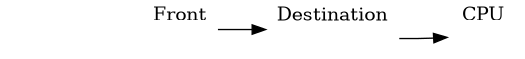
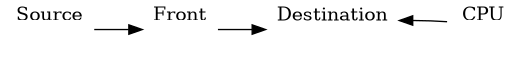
node "Source": added
edge "Destination" -> "CPU": reversed
